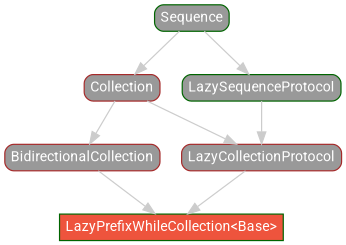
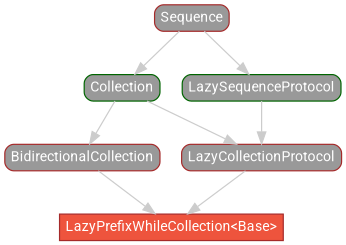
node "Sequence": color darkgreen -> brown
node "Collection": color brown -> darkgreen
node "LazyPrefixWhileCollection<Base>": color darkgreen -> brown
